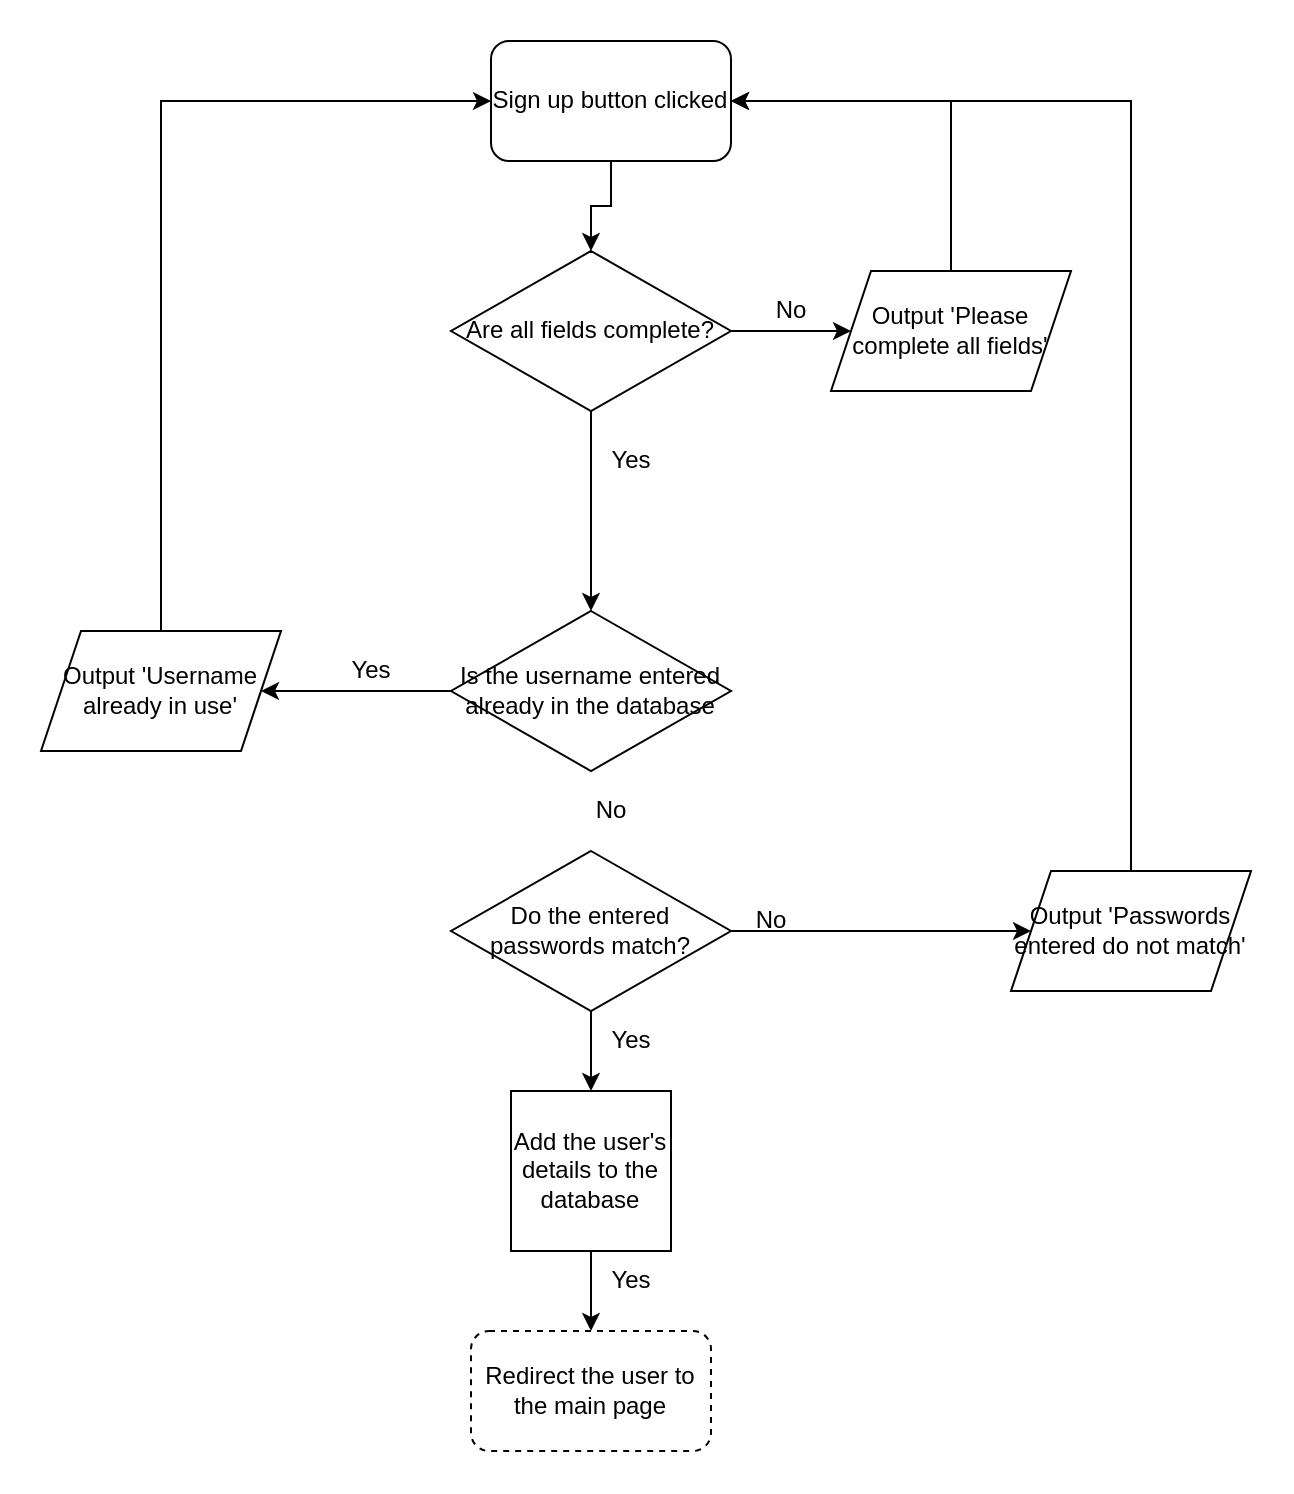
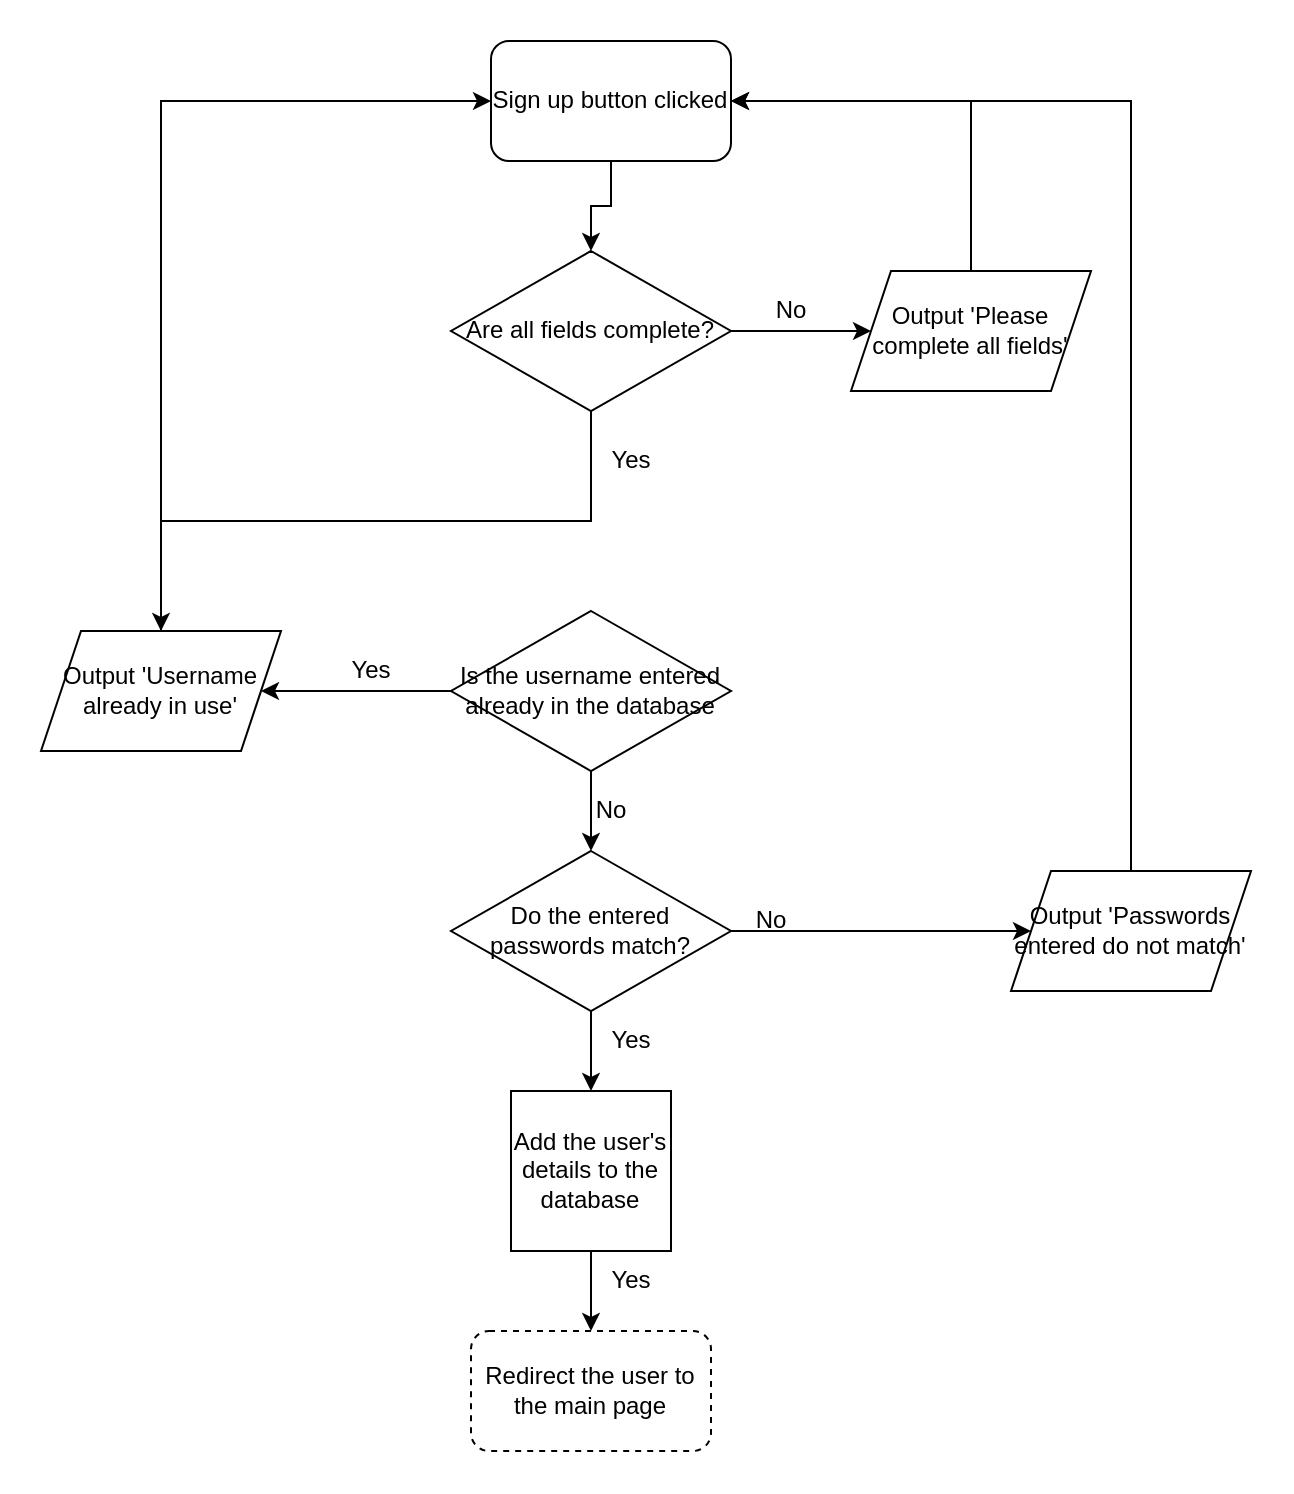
node "Output 'Please complete all fields'": moved (951, 331) -> (971, 331)
edge "Are all fields complete?" -> "Is the username entered already in the database": now "Are all fields complete?" -> "Output 'Username already in use'"
edge "Is the username entered already in the database" -> "Do the entered passwords match?": added
